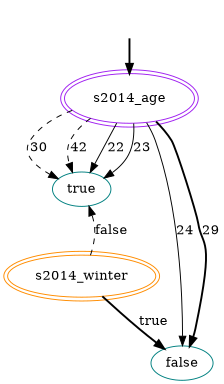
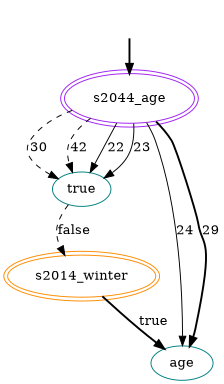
node "s2014_age": label "s2014_age" -> "s2044_age"
edge "s2014_winter" -> "true": reversed
node "false": label "false" -> "age"
